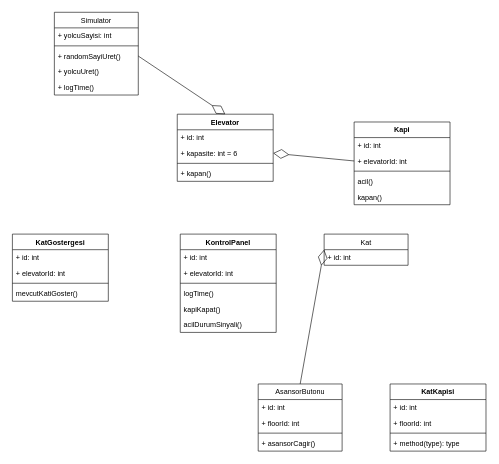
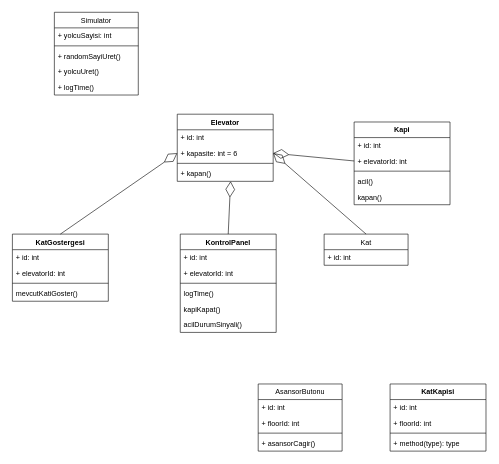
edge "+ randomSayiUret()" -> "Elevator": removed
edge "KatGostergesi" -> "+ kapasite: int = 6": added
edge "Kat" -> "+ kapasite: int = 6": added
edge "KontrolPanel" -> "+ kapan()": added
edge "AsansorButonu" -> "Kat": removed
